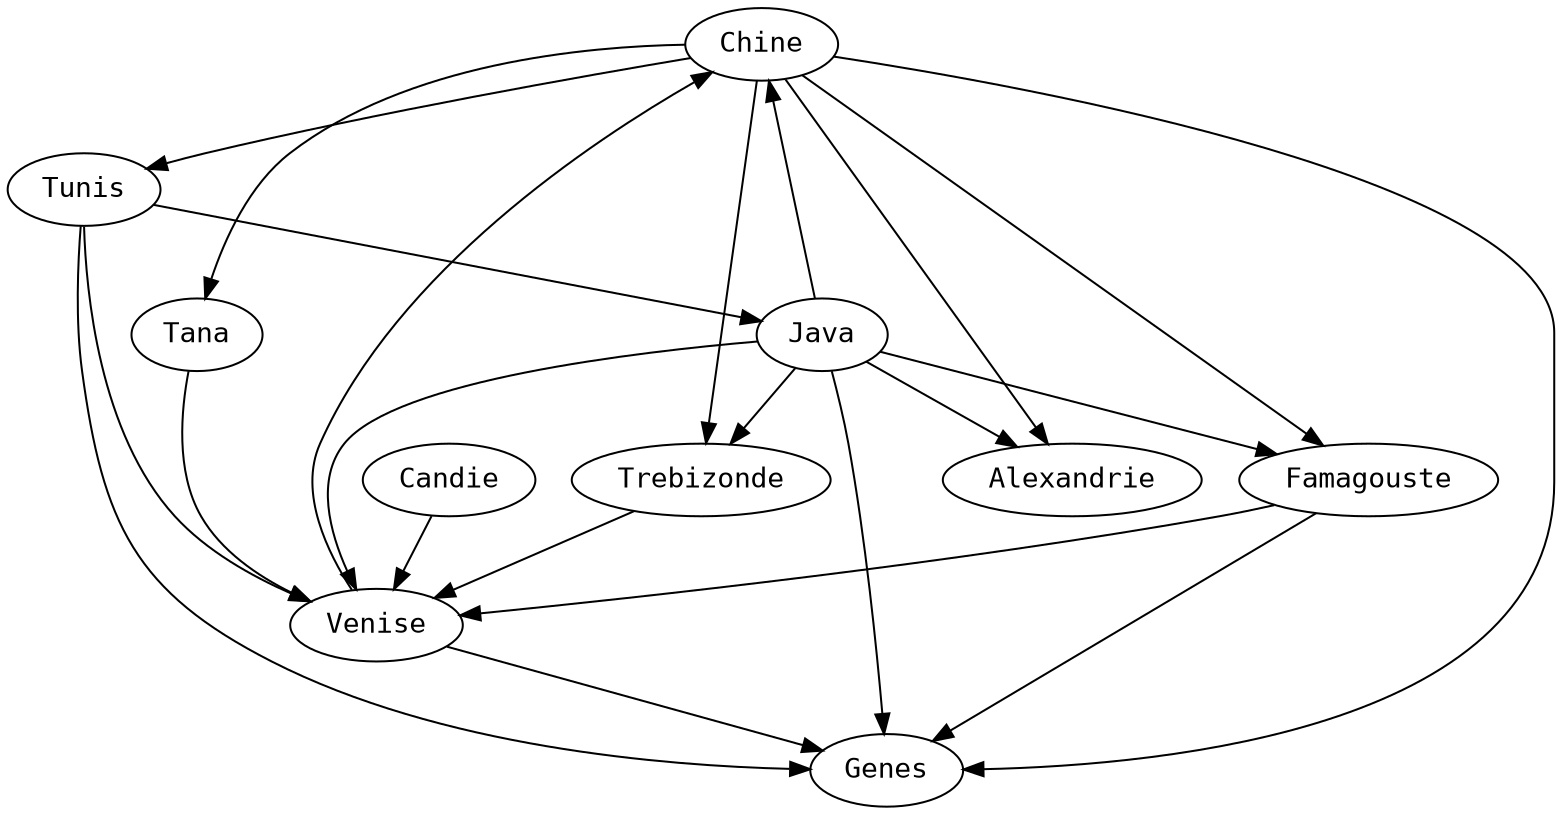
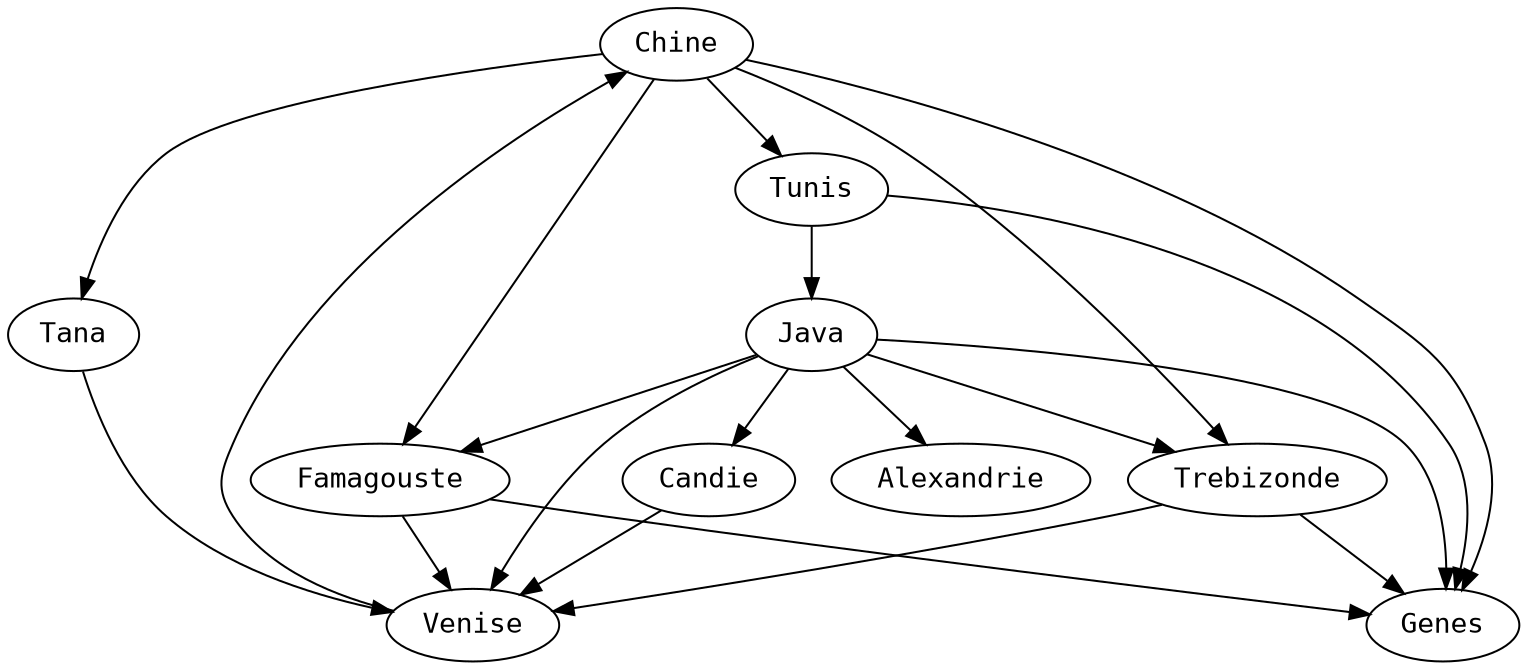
edge "Java" -> "Chine": now "Java" -> "Candie"
edge "Chine" -> "Alexandrie": removed
edge "Tunis" -> "Venise": removed
edge "Venise" -> "Genes": now "Trebizonde" -> "Genes"
